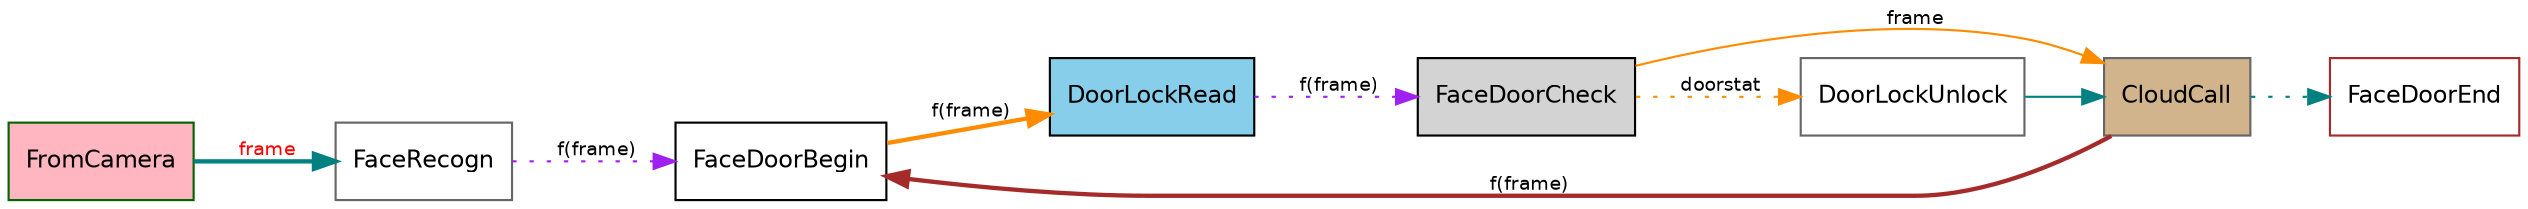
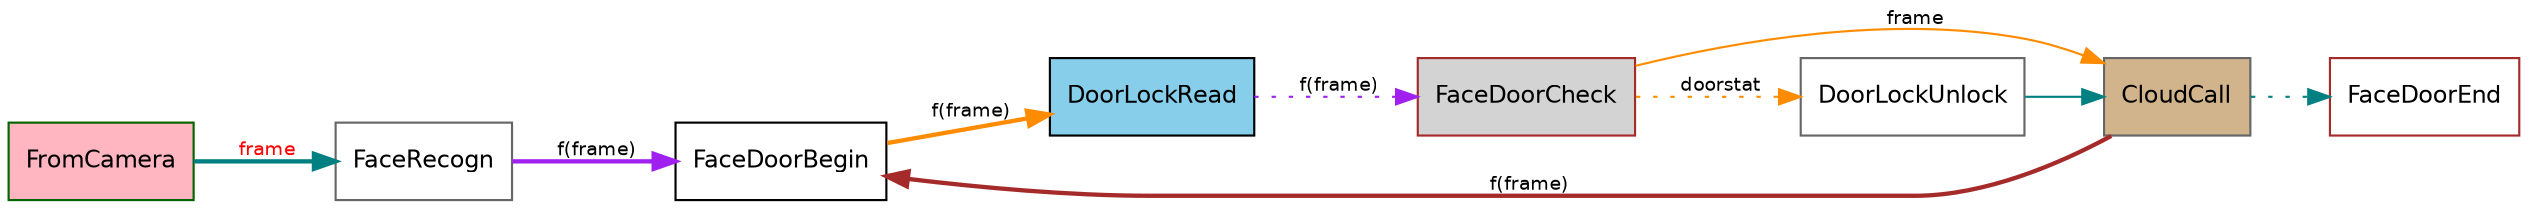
node "FaceDoorCheck": color black -> brown
edge "FaceRecogn" -> "FaceDoorBegin": style dotted -> bold
